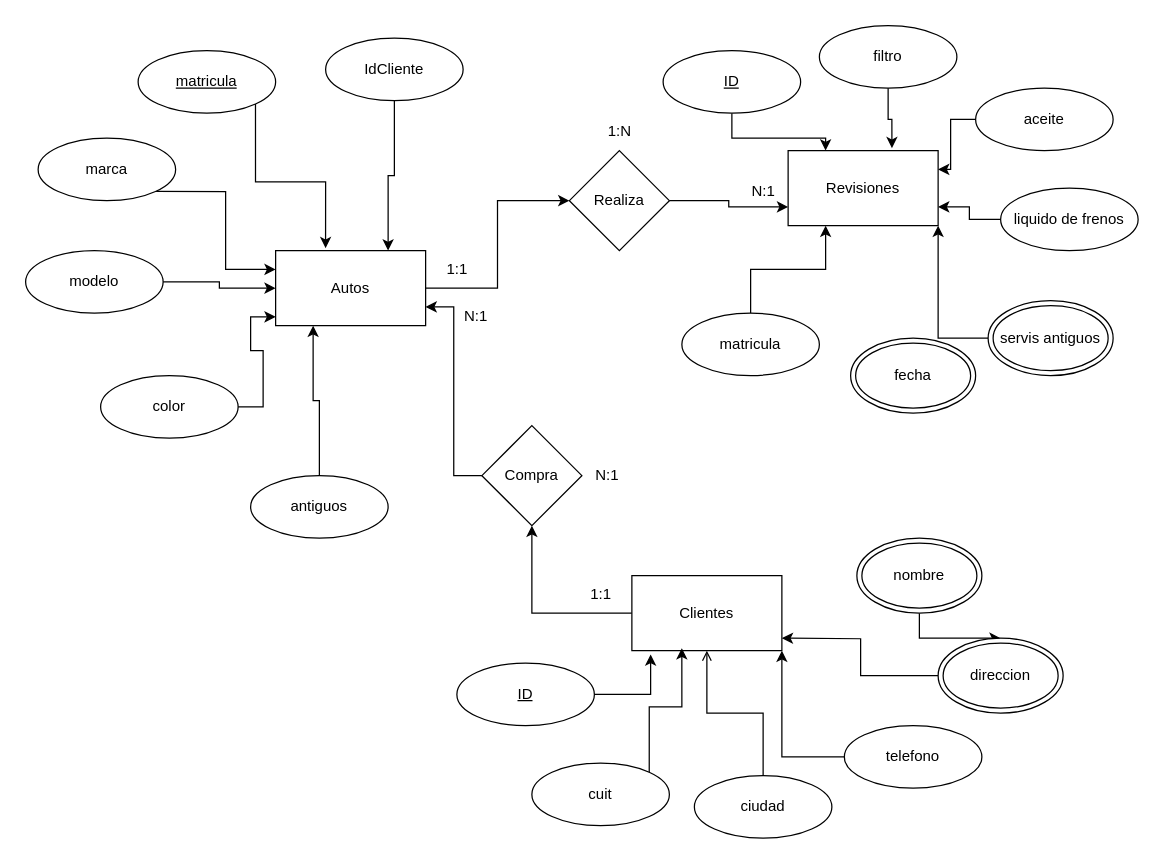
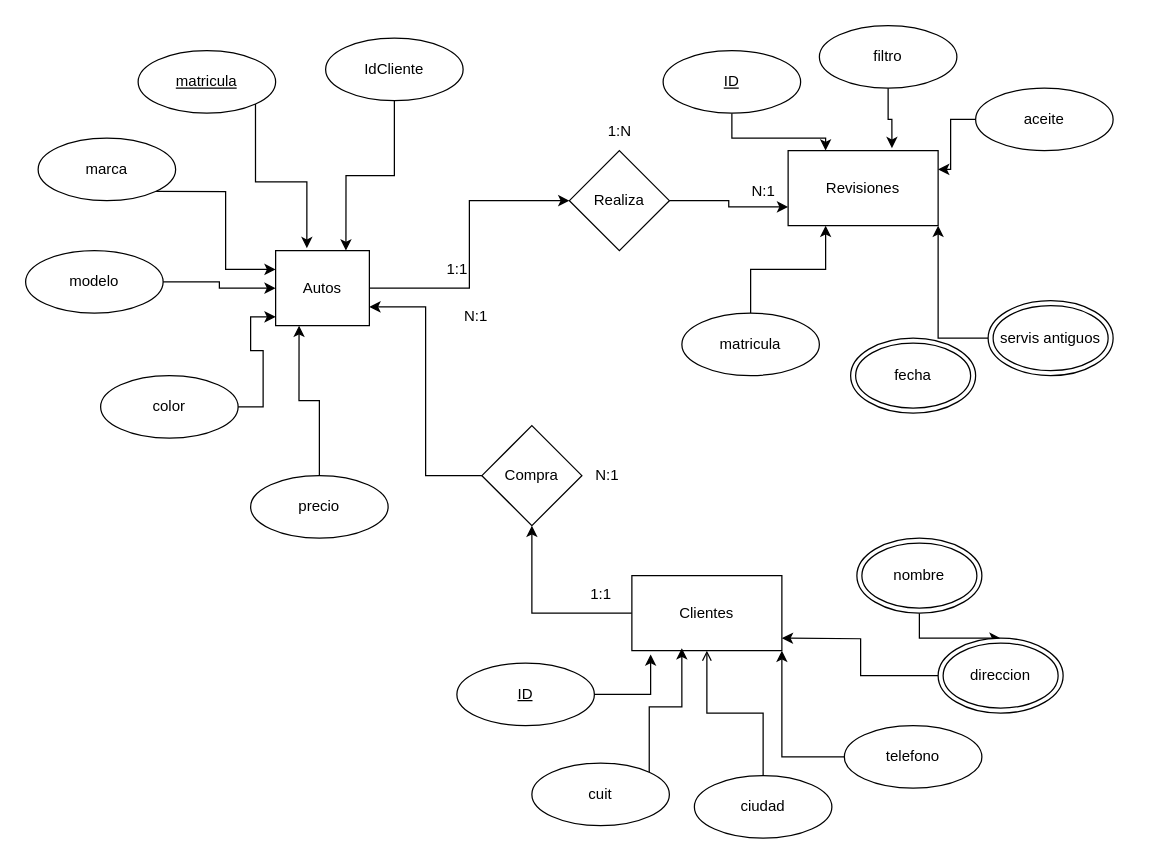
edge "liquido de frenos" -> "Revisiones": removed
node "liquido de frenos": removed
node "Autos": size 150x75 -> 94x75
node "antiguos": label "antiguos" -> "precio"
